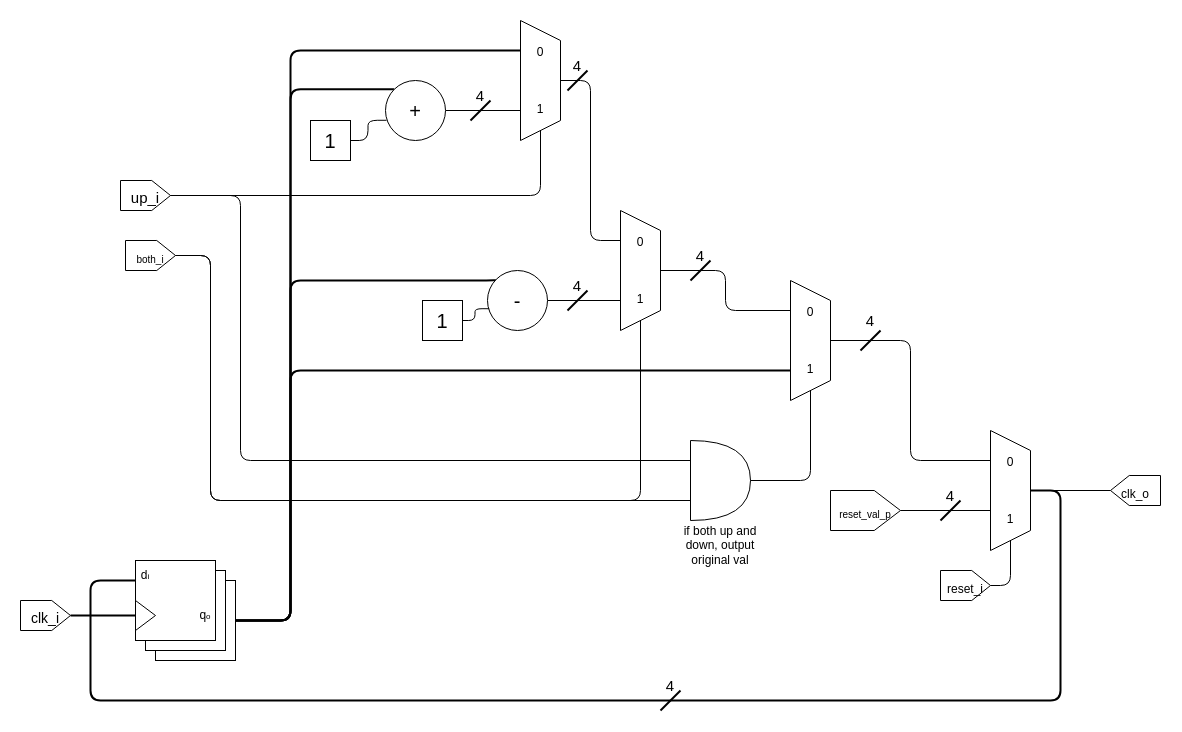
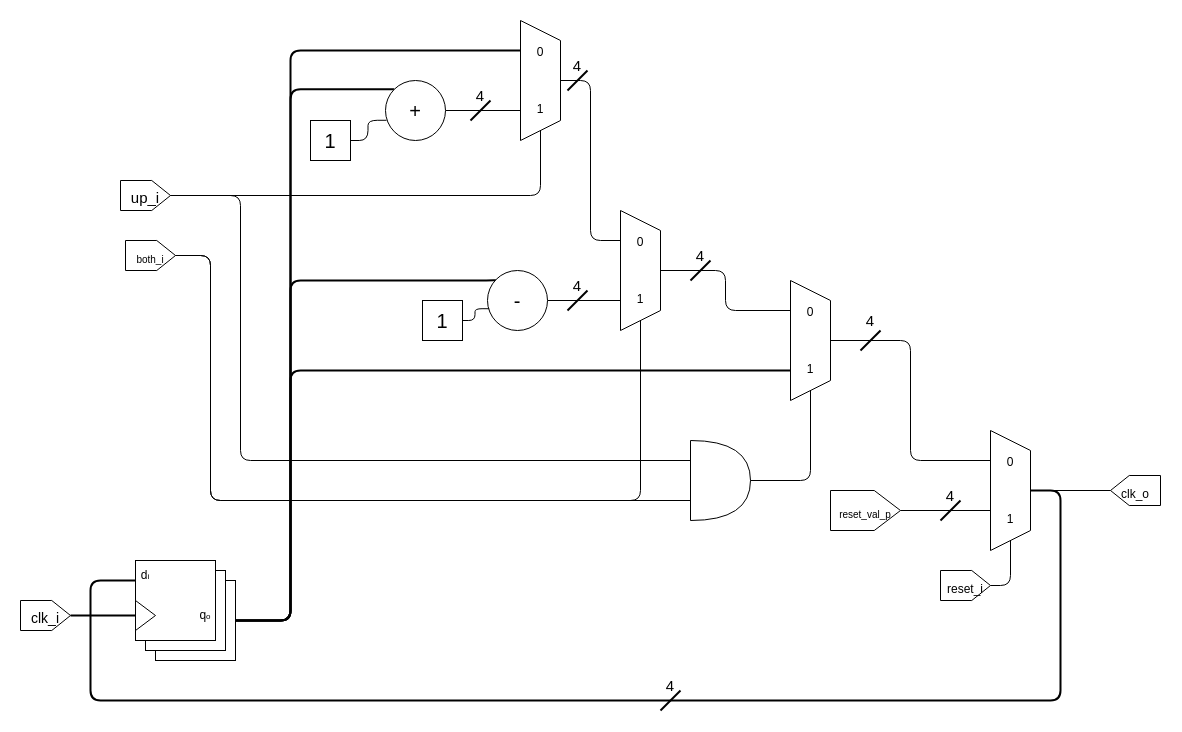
node "if both up and down, output original val": removed
